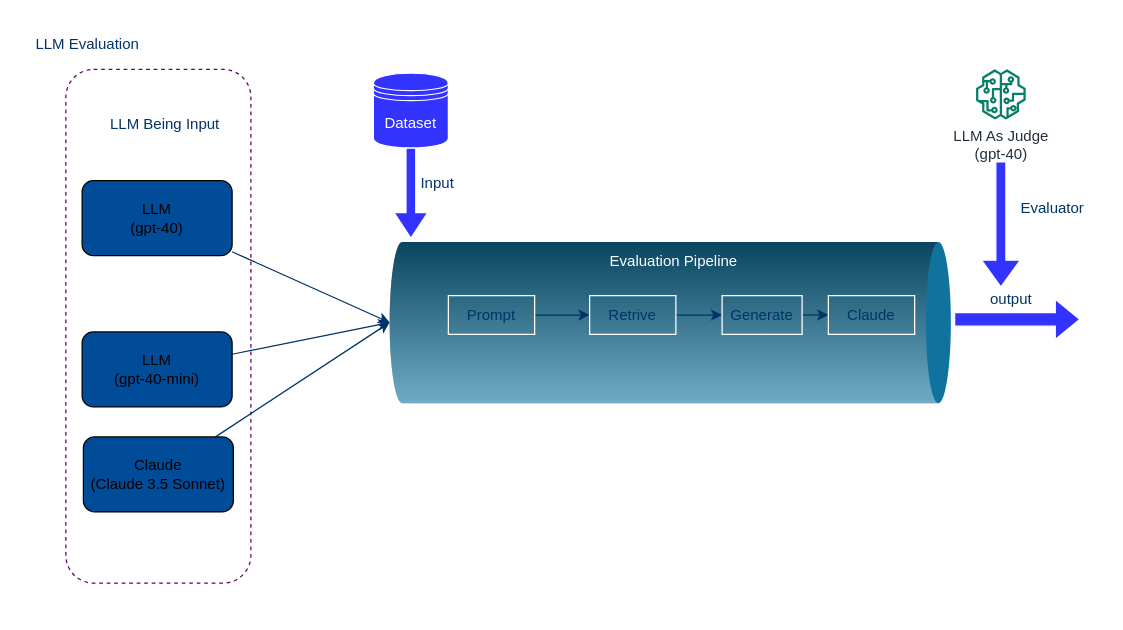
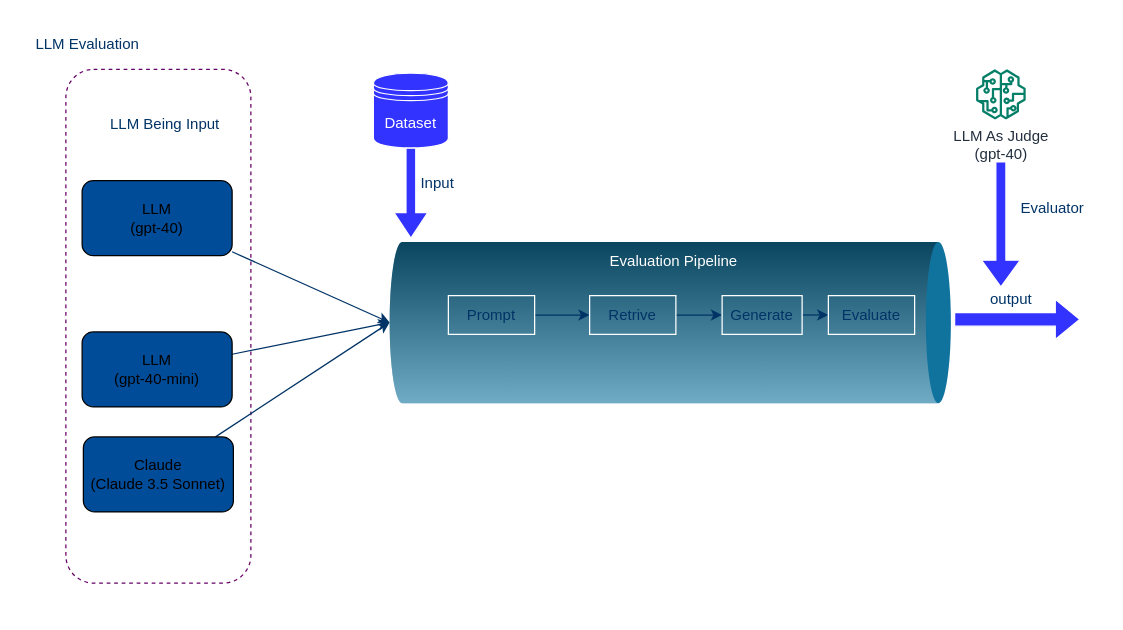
node "Claude": label "Claude" -> "Evaluate"
